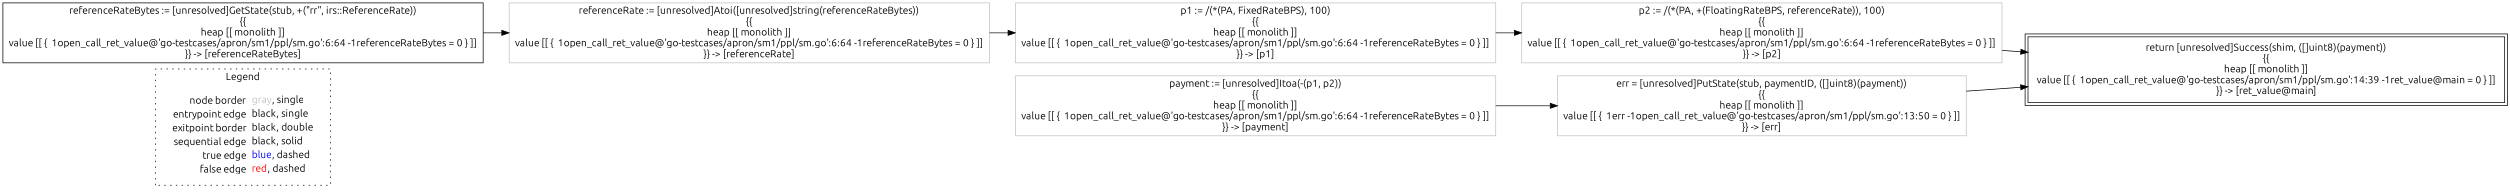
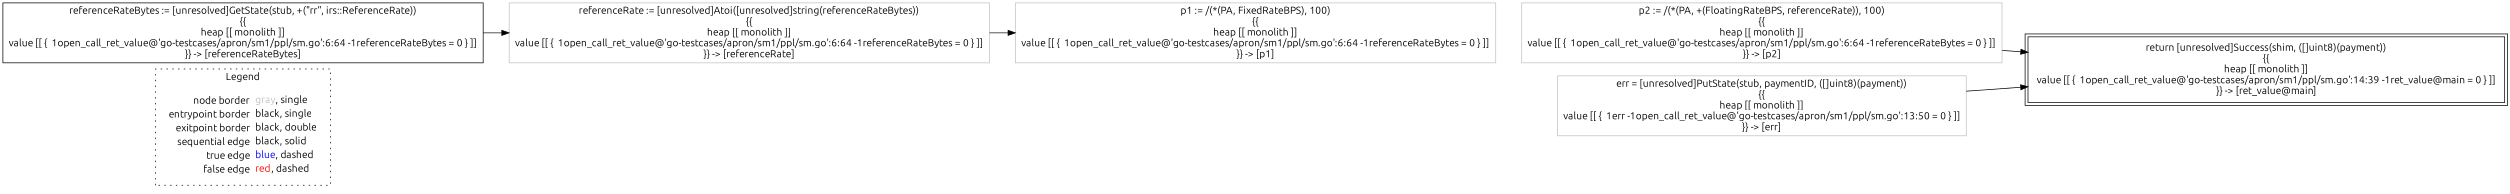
edge "p1 := /(*(PA, FixedRateBPS), 100)" -> "p2 := /(*(PA, +(FloatingRateBPS, referenceRate)), 100)": removed
node "payment := [unresolved]Itoa(-(p1, p2))": removed
node "node border": text "entrypoint edge" -> "entrypoint border"
